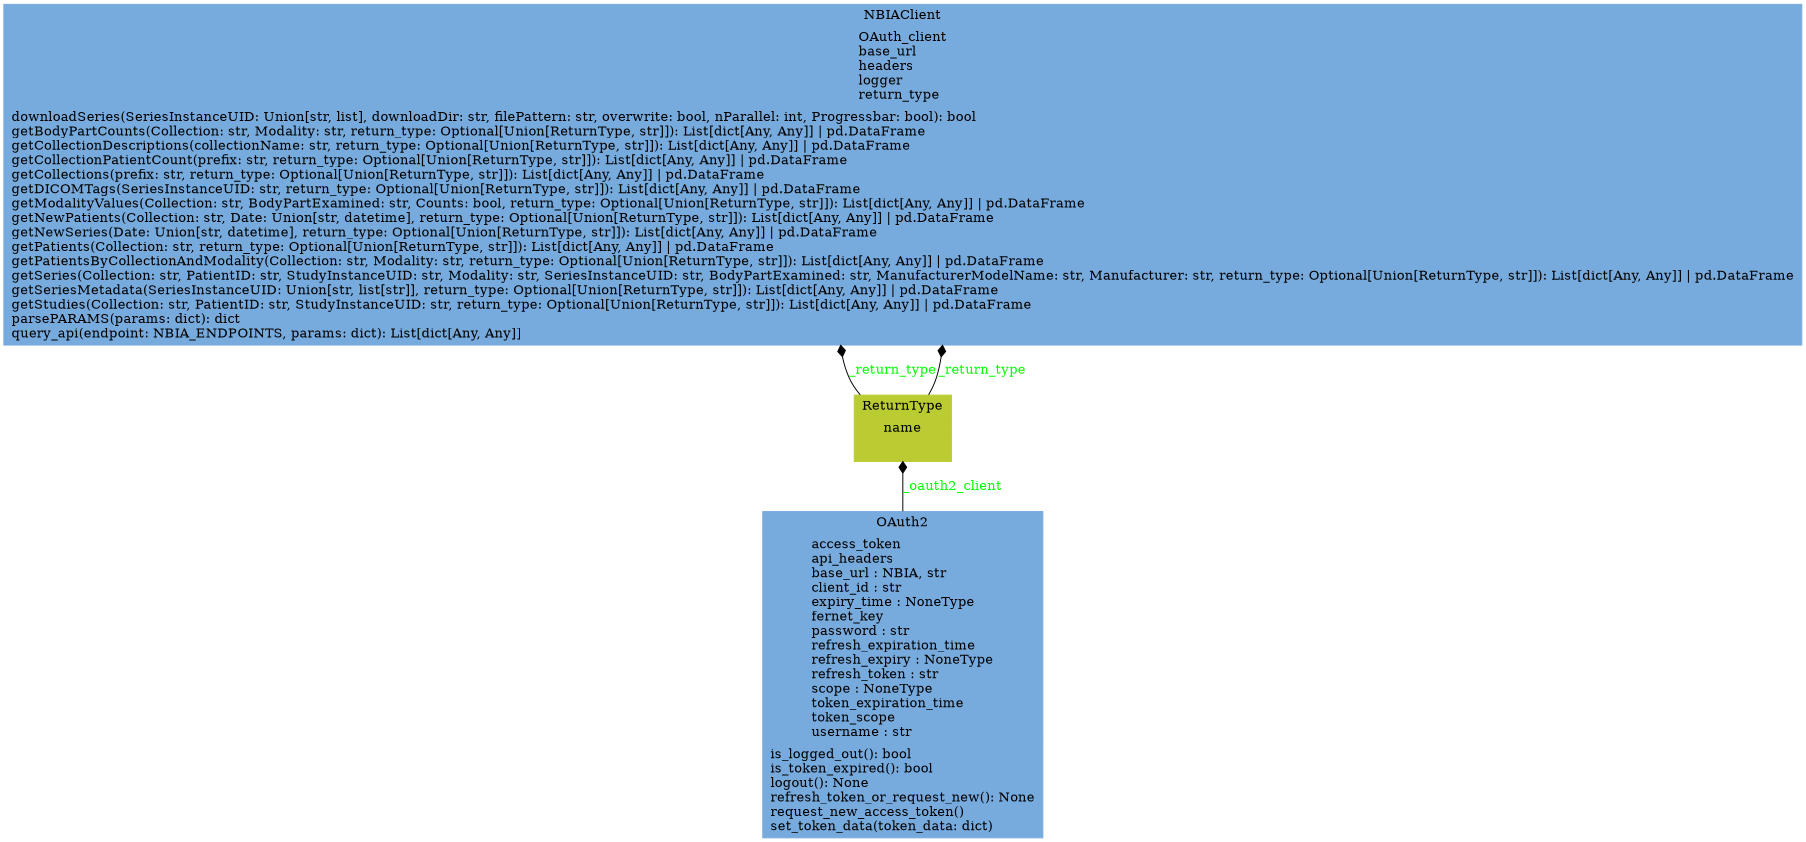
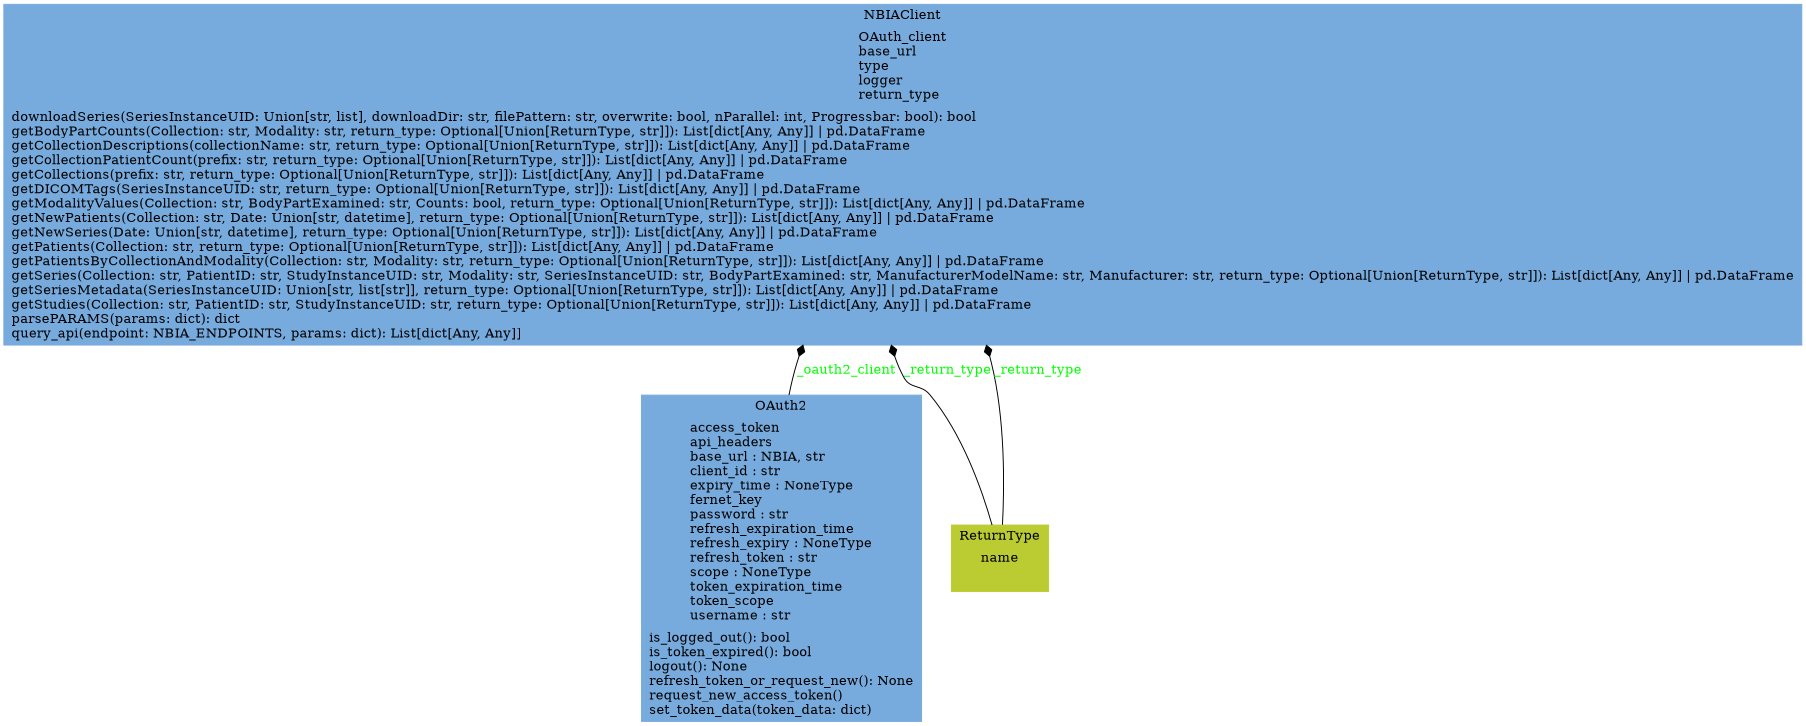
node "NBIAClient": text "headers" -> "type"
edge "OAuth2" -> "ReturnType": now "OAuth2" -> "NBIAClient"
